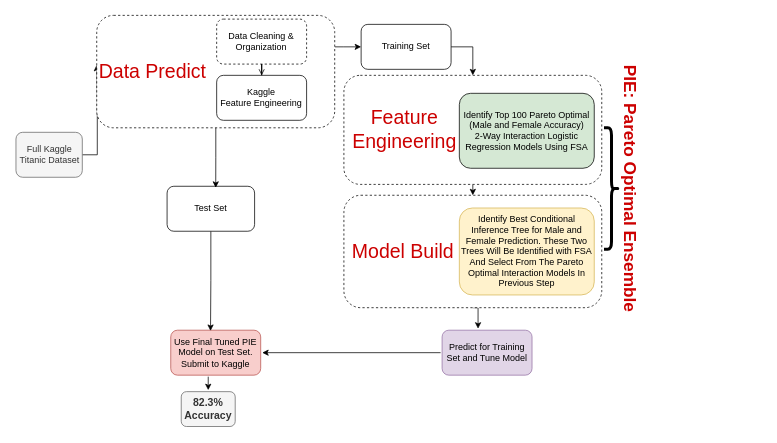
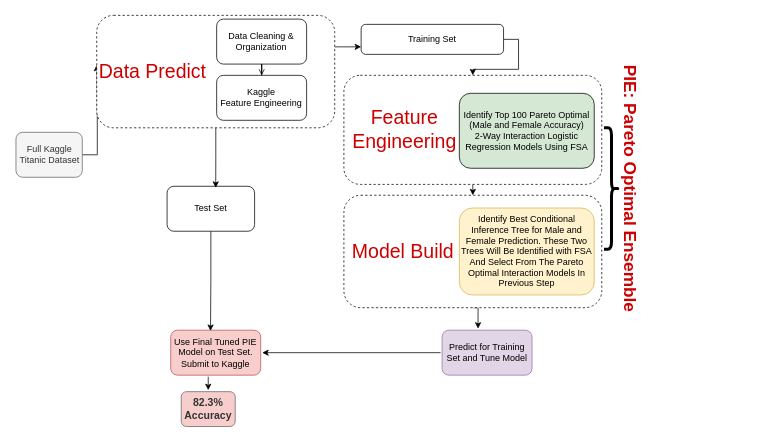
node "Data Cleaning & Organization": style dashed -> solid
node "Training Set": size 90x45 -> 143x30
node "82.3% Accuracy": fillcolor #f5f5f5 -> #f8cecc
